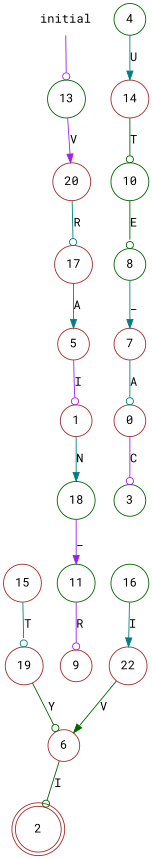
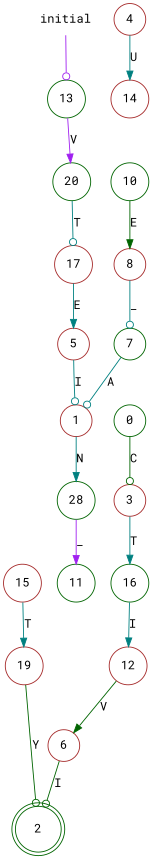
node "4": color darkgreen -> brown
edge "14" -> "10": removed, label "T"
node "20": color brown -> darkgreen
edge "10" -> "8": arrowhead odot -> normal
edge "20" -> "17": label "R" -> "T"
node "8": color darkgreen -> brown
edge "8" -> "7": arrowhead normal -> odot
edge "17" -> "5": label "A" -> "E"
node "7": color brown -> darkgreen
edge "5" -> "1": color purple -> teal
edge "7" -> "0": now "7" -> "1"
node "0": color brown -> darkgreen
edge "0" -> "3": color purple -> darkgreen
node "18": label "18" -> "28"
node "3": color darkgreen -> brown
edge "3" -> "16": added, label "T"
edge "15" -> "19": arrowhead odot -> normal
node "9": removed
node "22": label "22" -> "12"
edge "19" -> "6": now "19" -> "2"
node "2": color brown -> darkgreen
